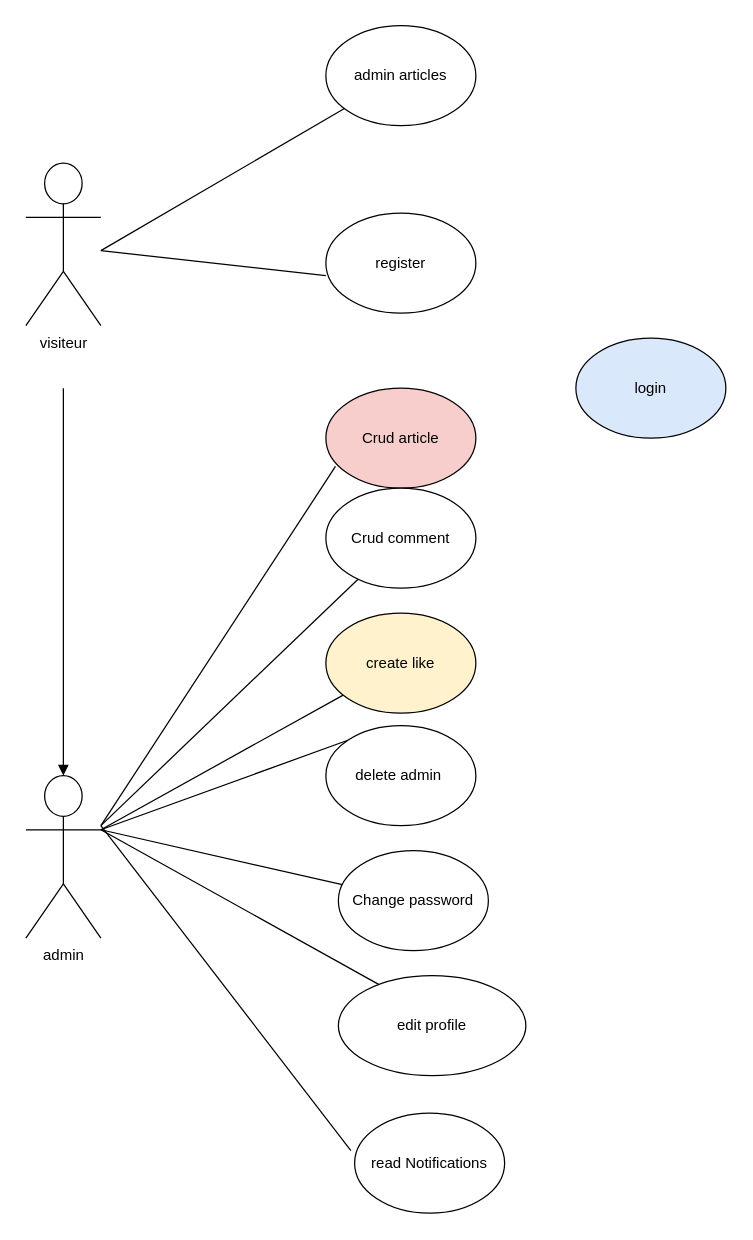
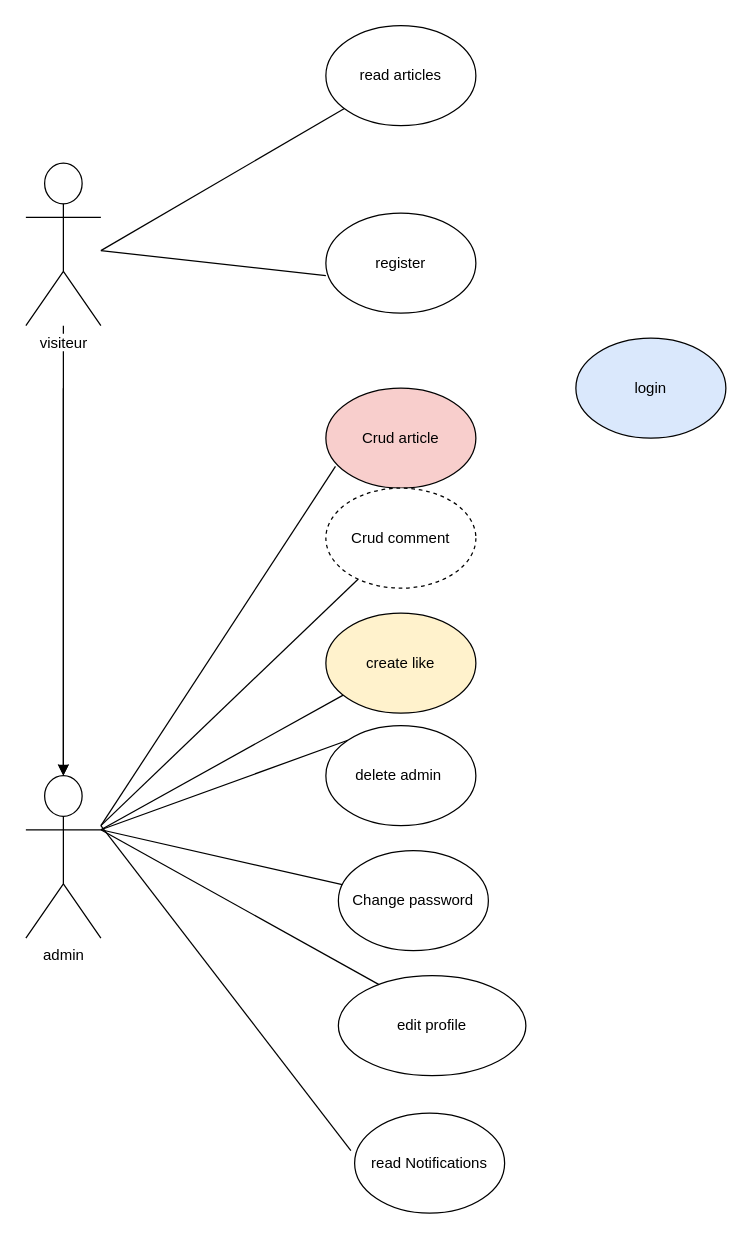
node "admin articles": label "admin articles" -> "read articles"
edge "visiteur" -> "admin": added
node "Crud comment": style solid -> dashed
